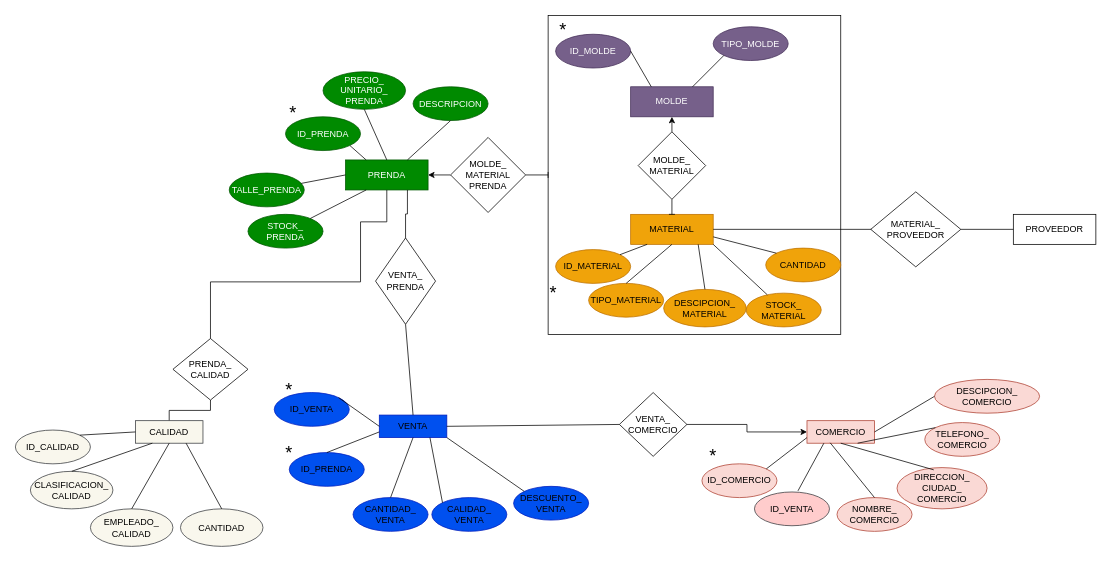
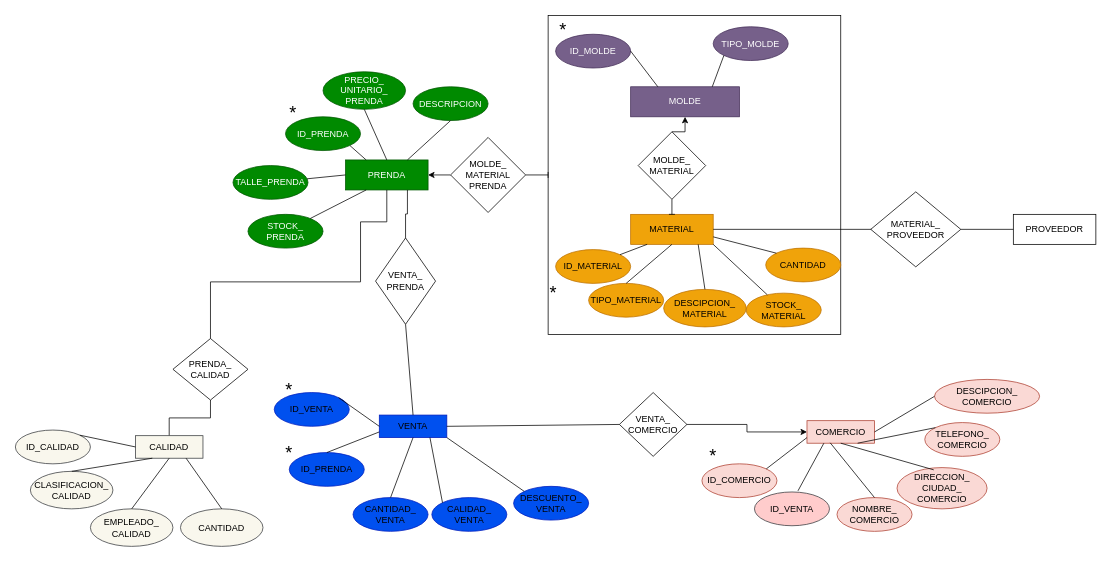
node "MOLDE": size 83x30 -> 109x30
node "TALLE_PRENDA": moved (267, 190) -> (270, 182)
node "CALIDAD": moved (169, 432) -> (169, 447)
